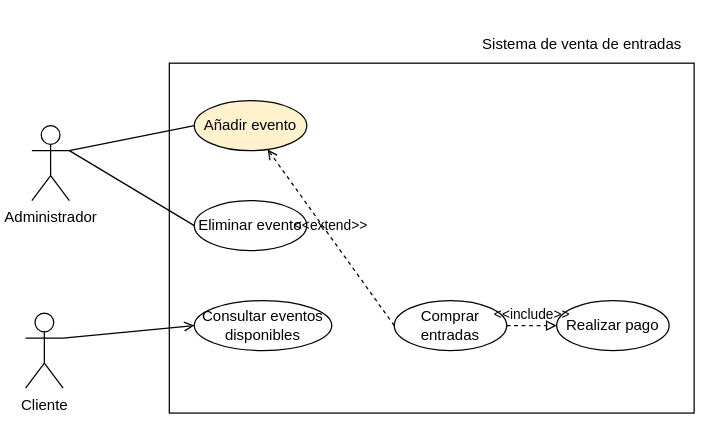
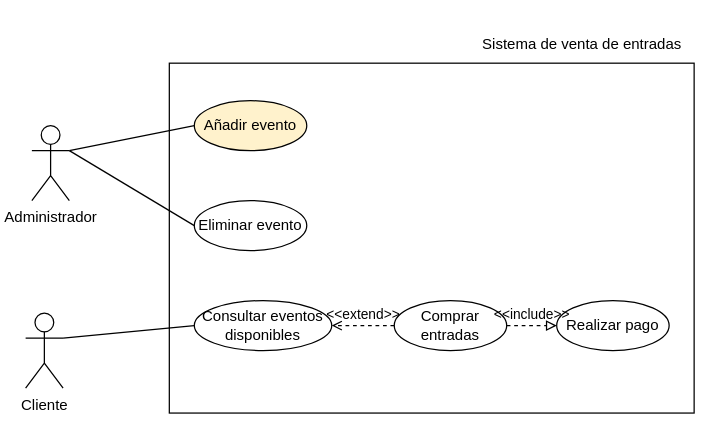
edge "Comprar entradas" -> "Añadir evento": now "Comprar entradas" -> "Consultar eventos disponibles"
edge "Cliente" -> "Consultar eventos disponibles": arrowhead open -> none
